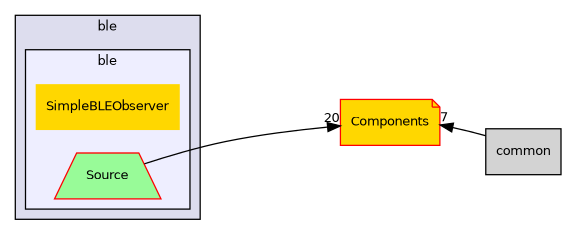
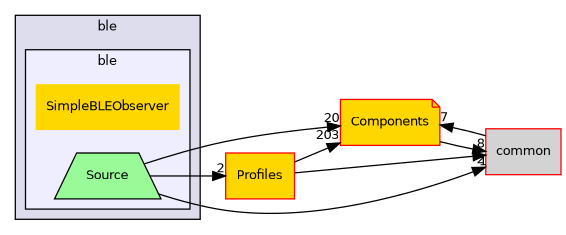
edge "Components" -> "common": added
node "common": color black -> red
node "Source": color red -> black
node "Profiles": added
edge "Source" -> "common": added
